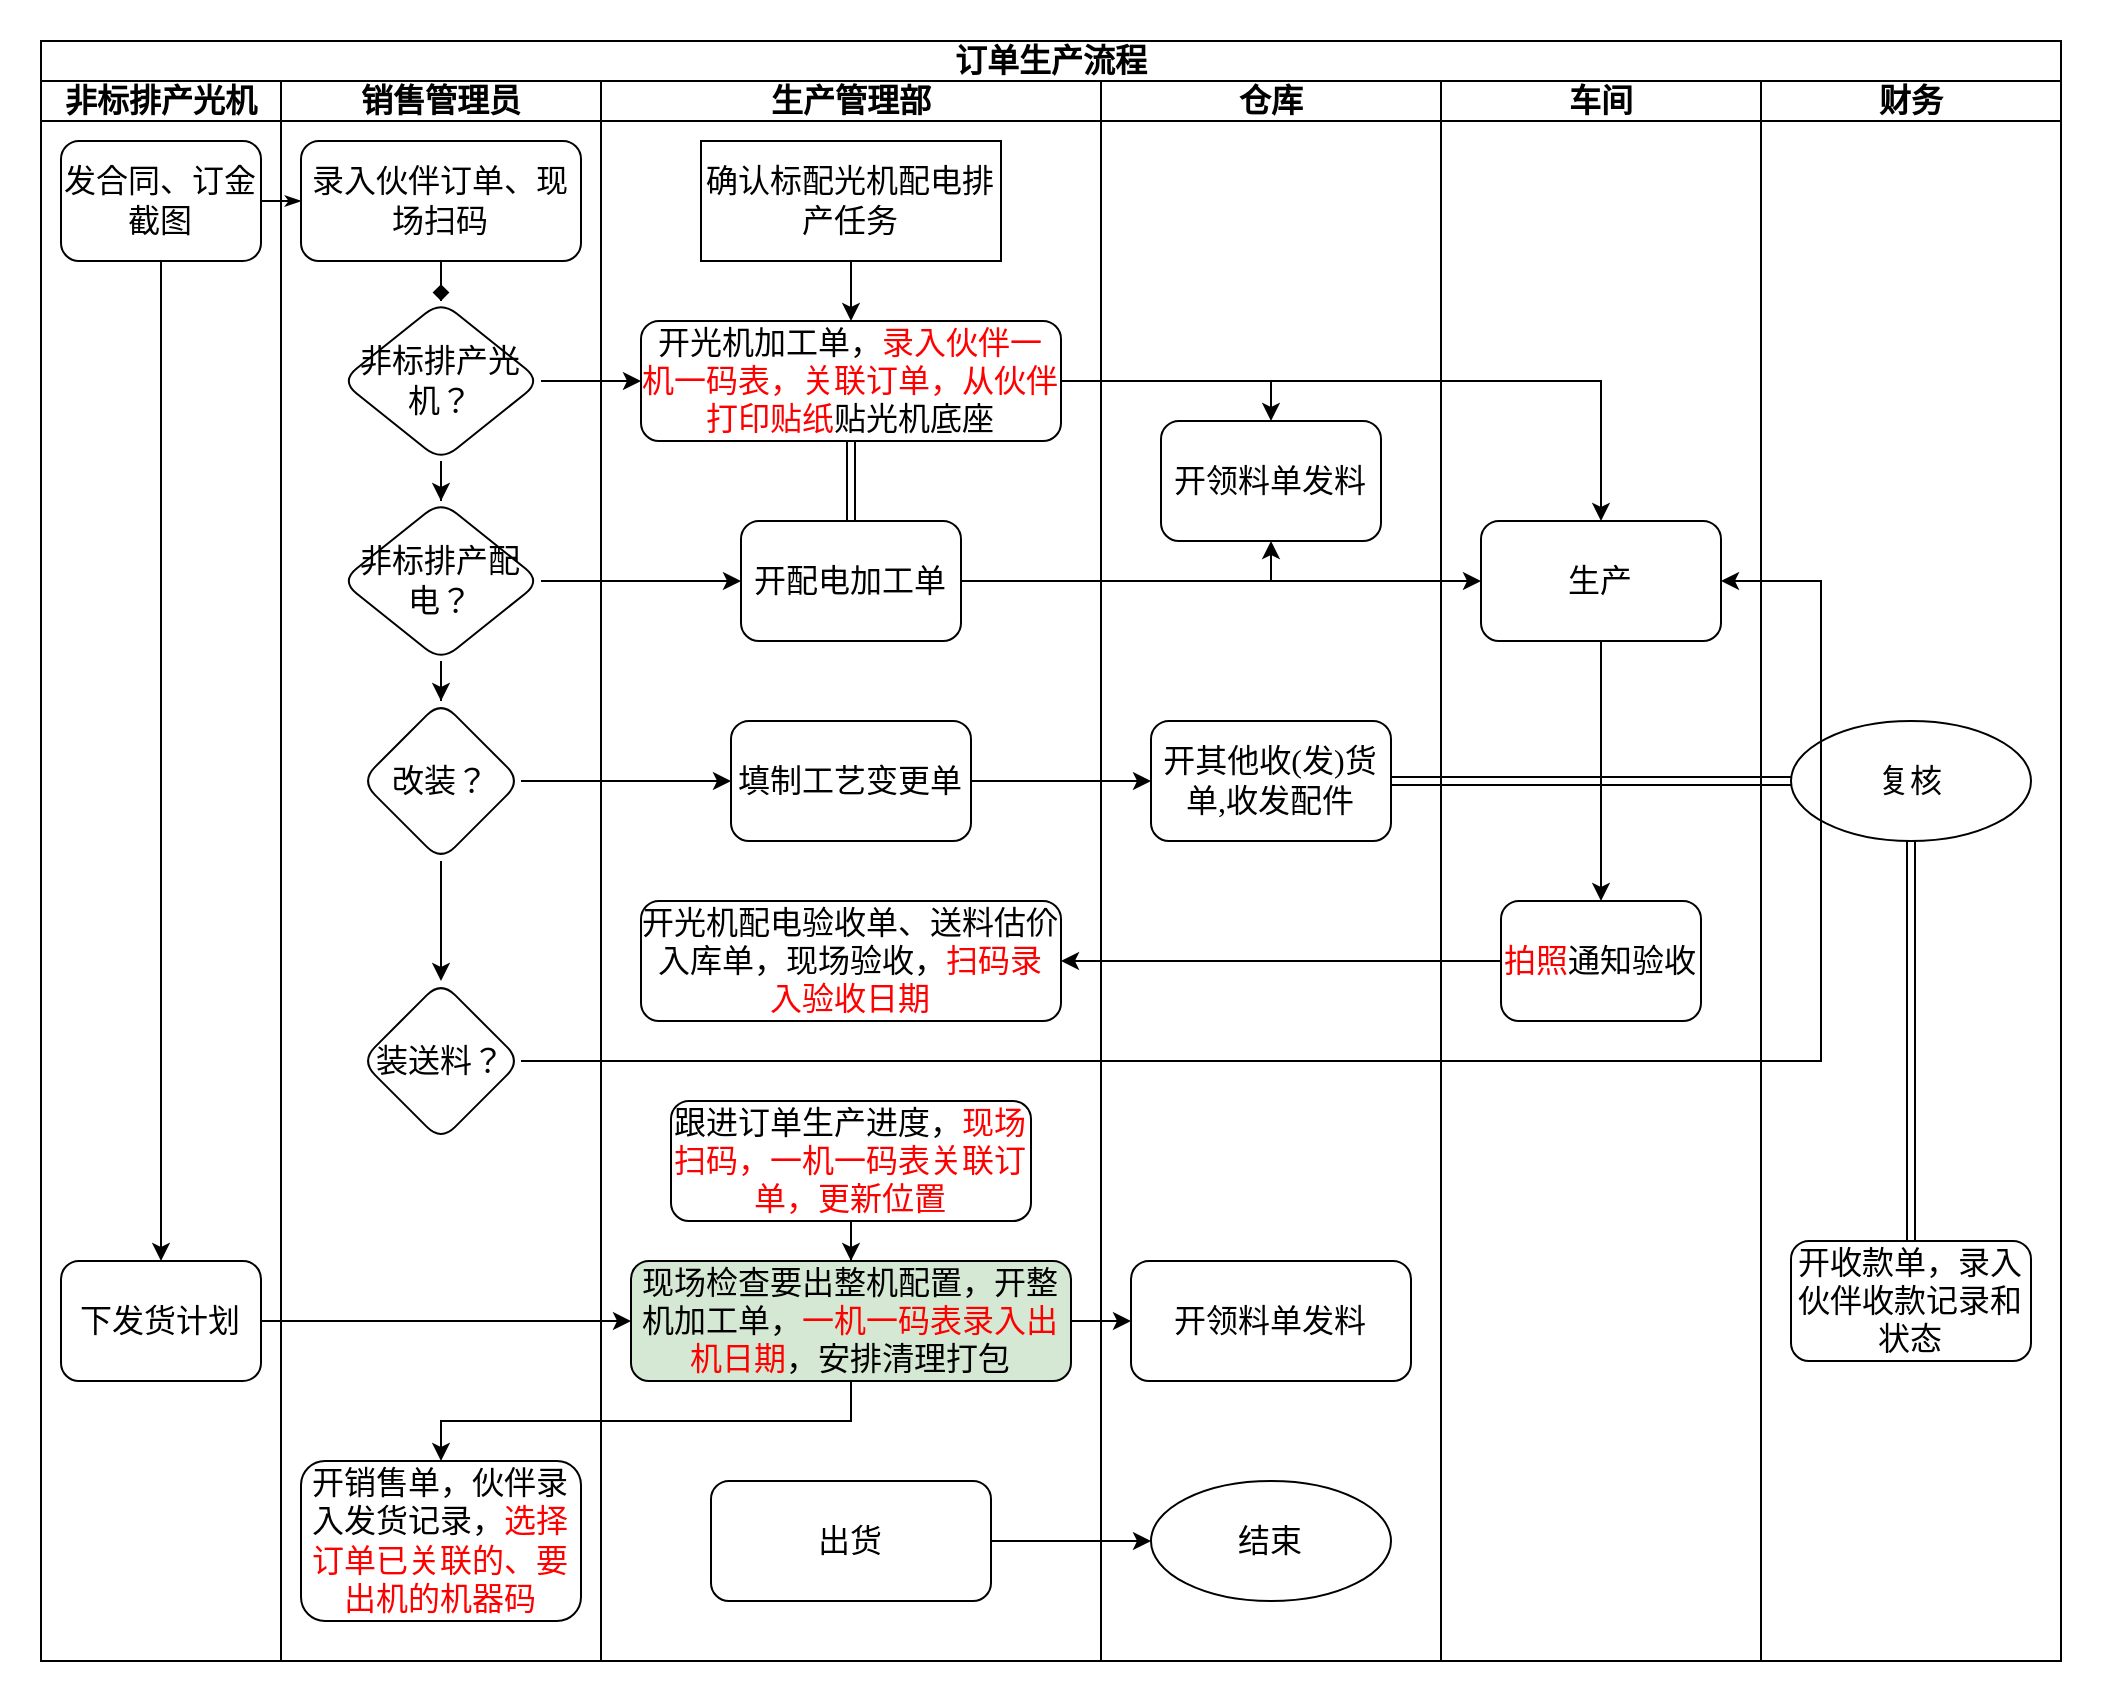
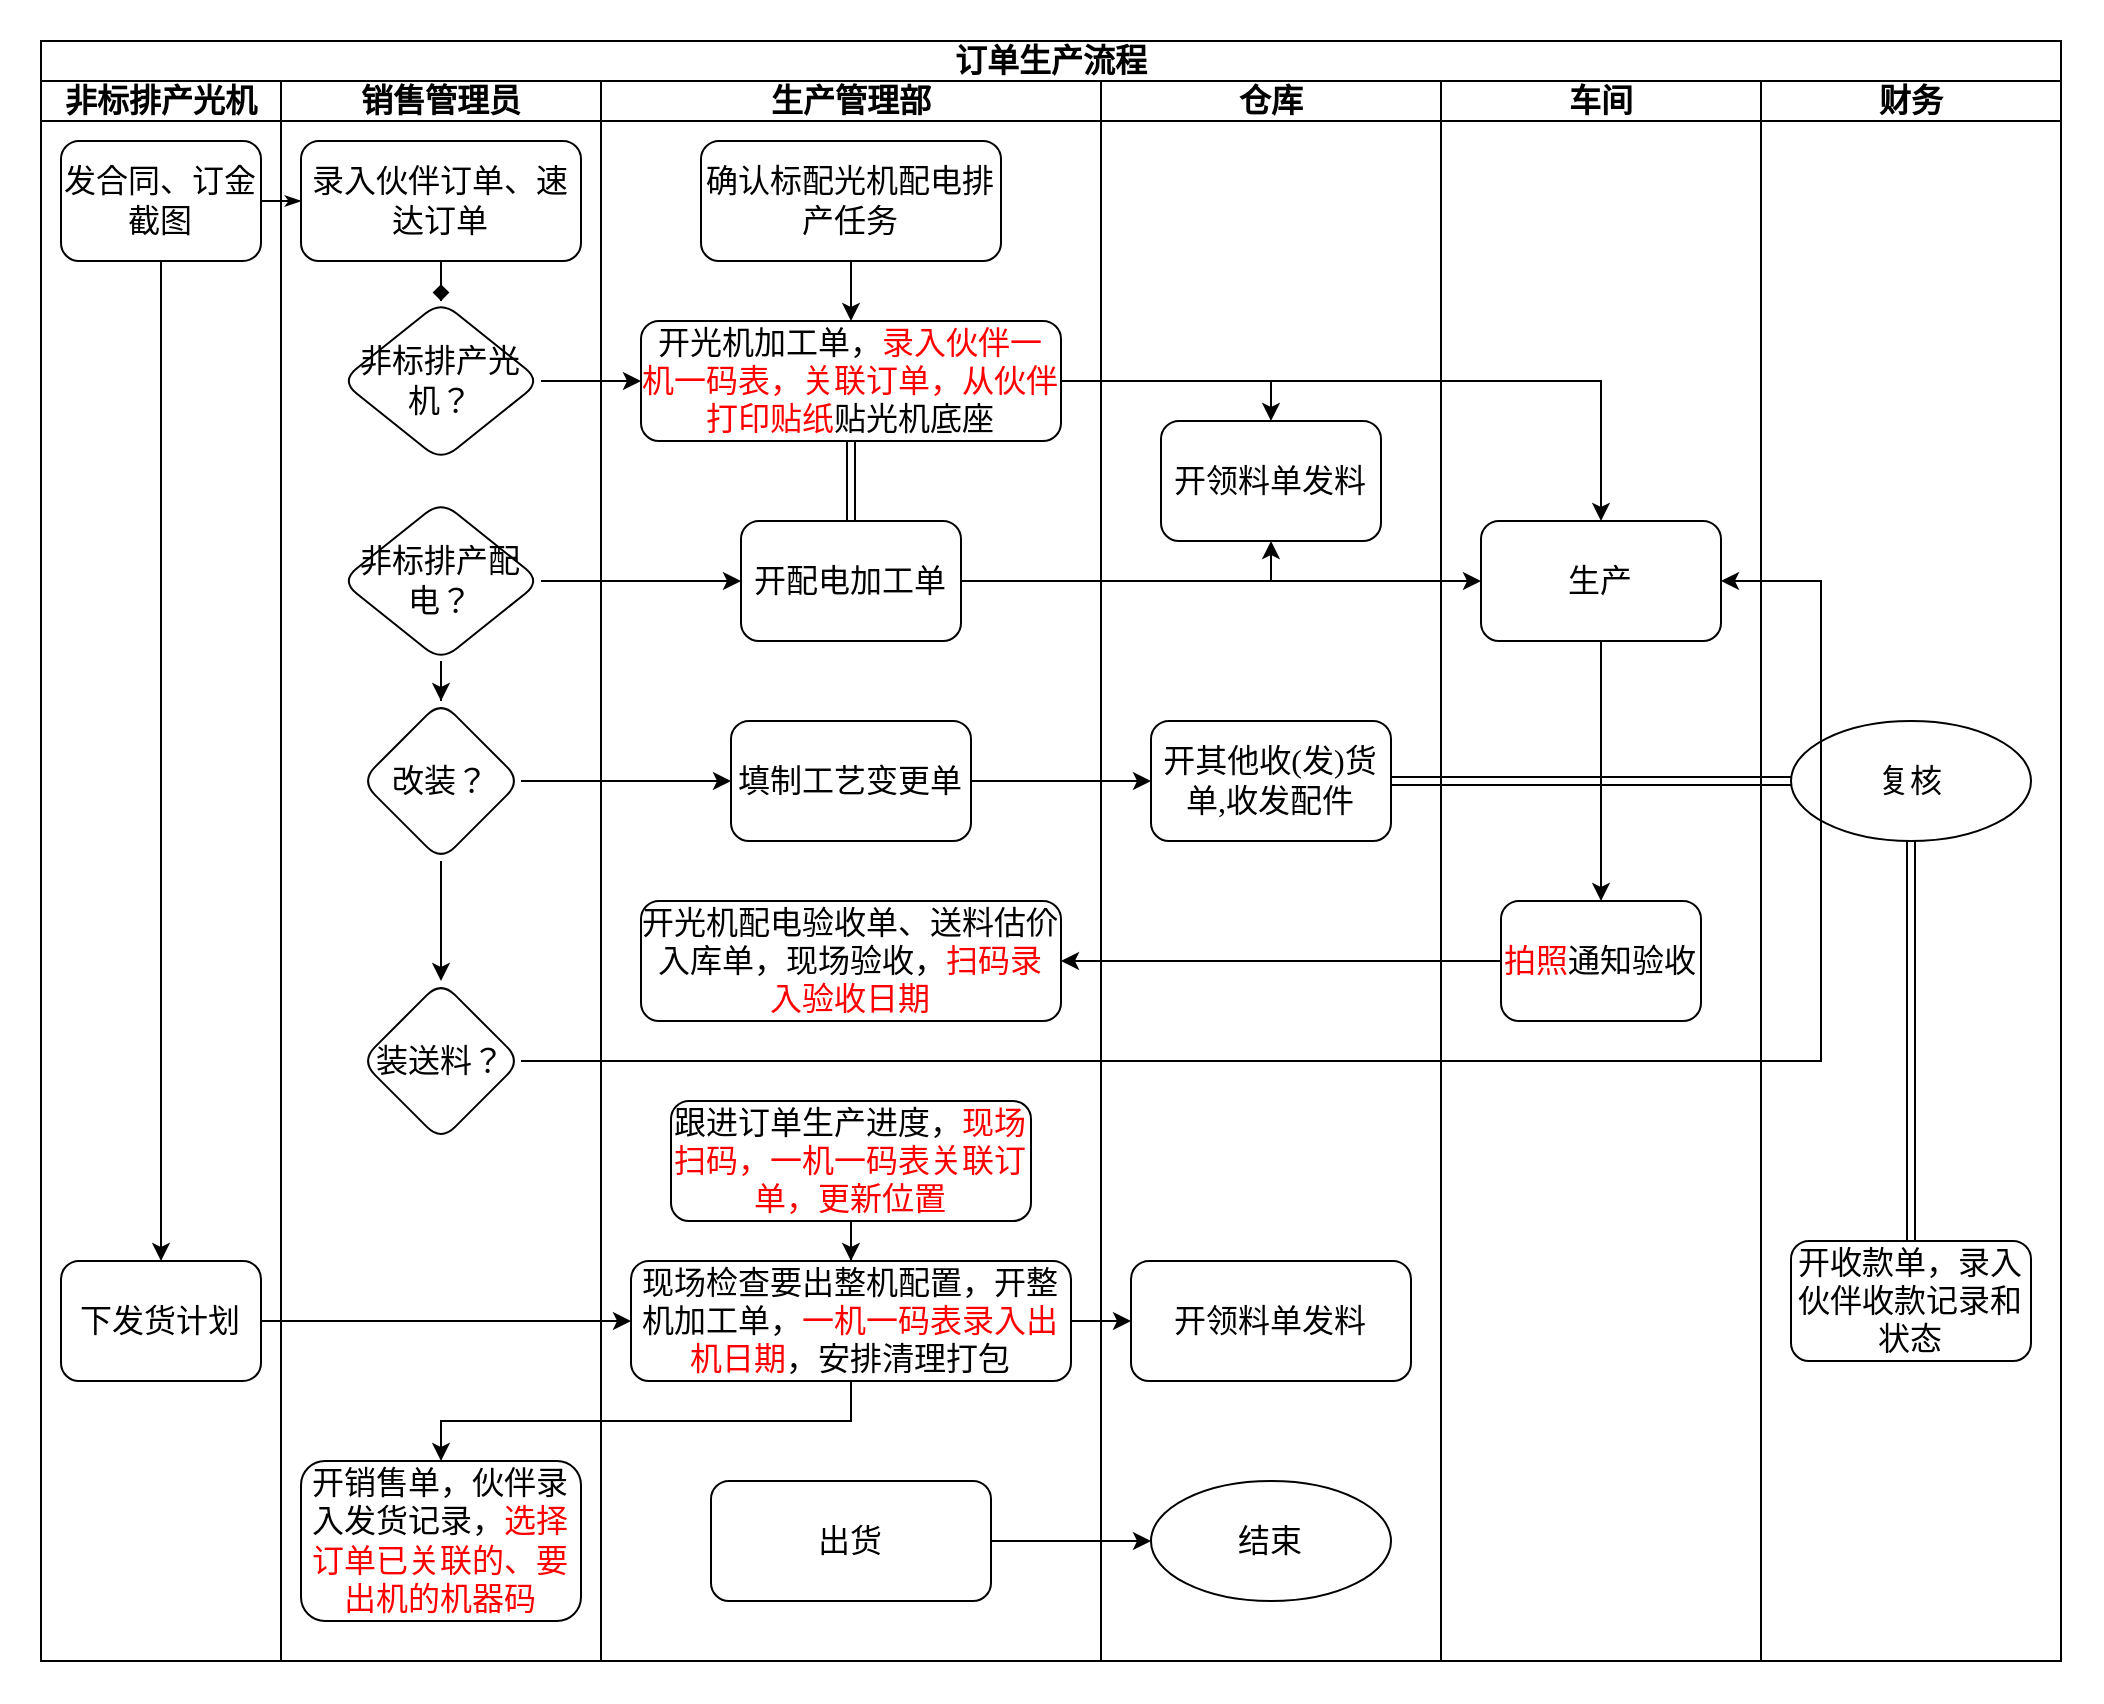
node "录入伙伴订单、现场扫码": label "录入伙伴订单、现场扫码" -> "录入伙伴订单、速达订单"
node "确认标配光机配电排产任务": shape rectangle -> rounded rectangle
edge "非标排产光机？" -> "非标排产配电？": removed
node "现场检查要出整机配置，开整机加工单，一机一码表录入出机日期，安排清理打包": fillcolor #d5e8d4 -> #ffffff
